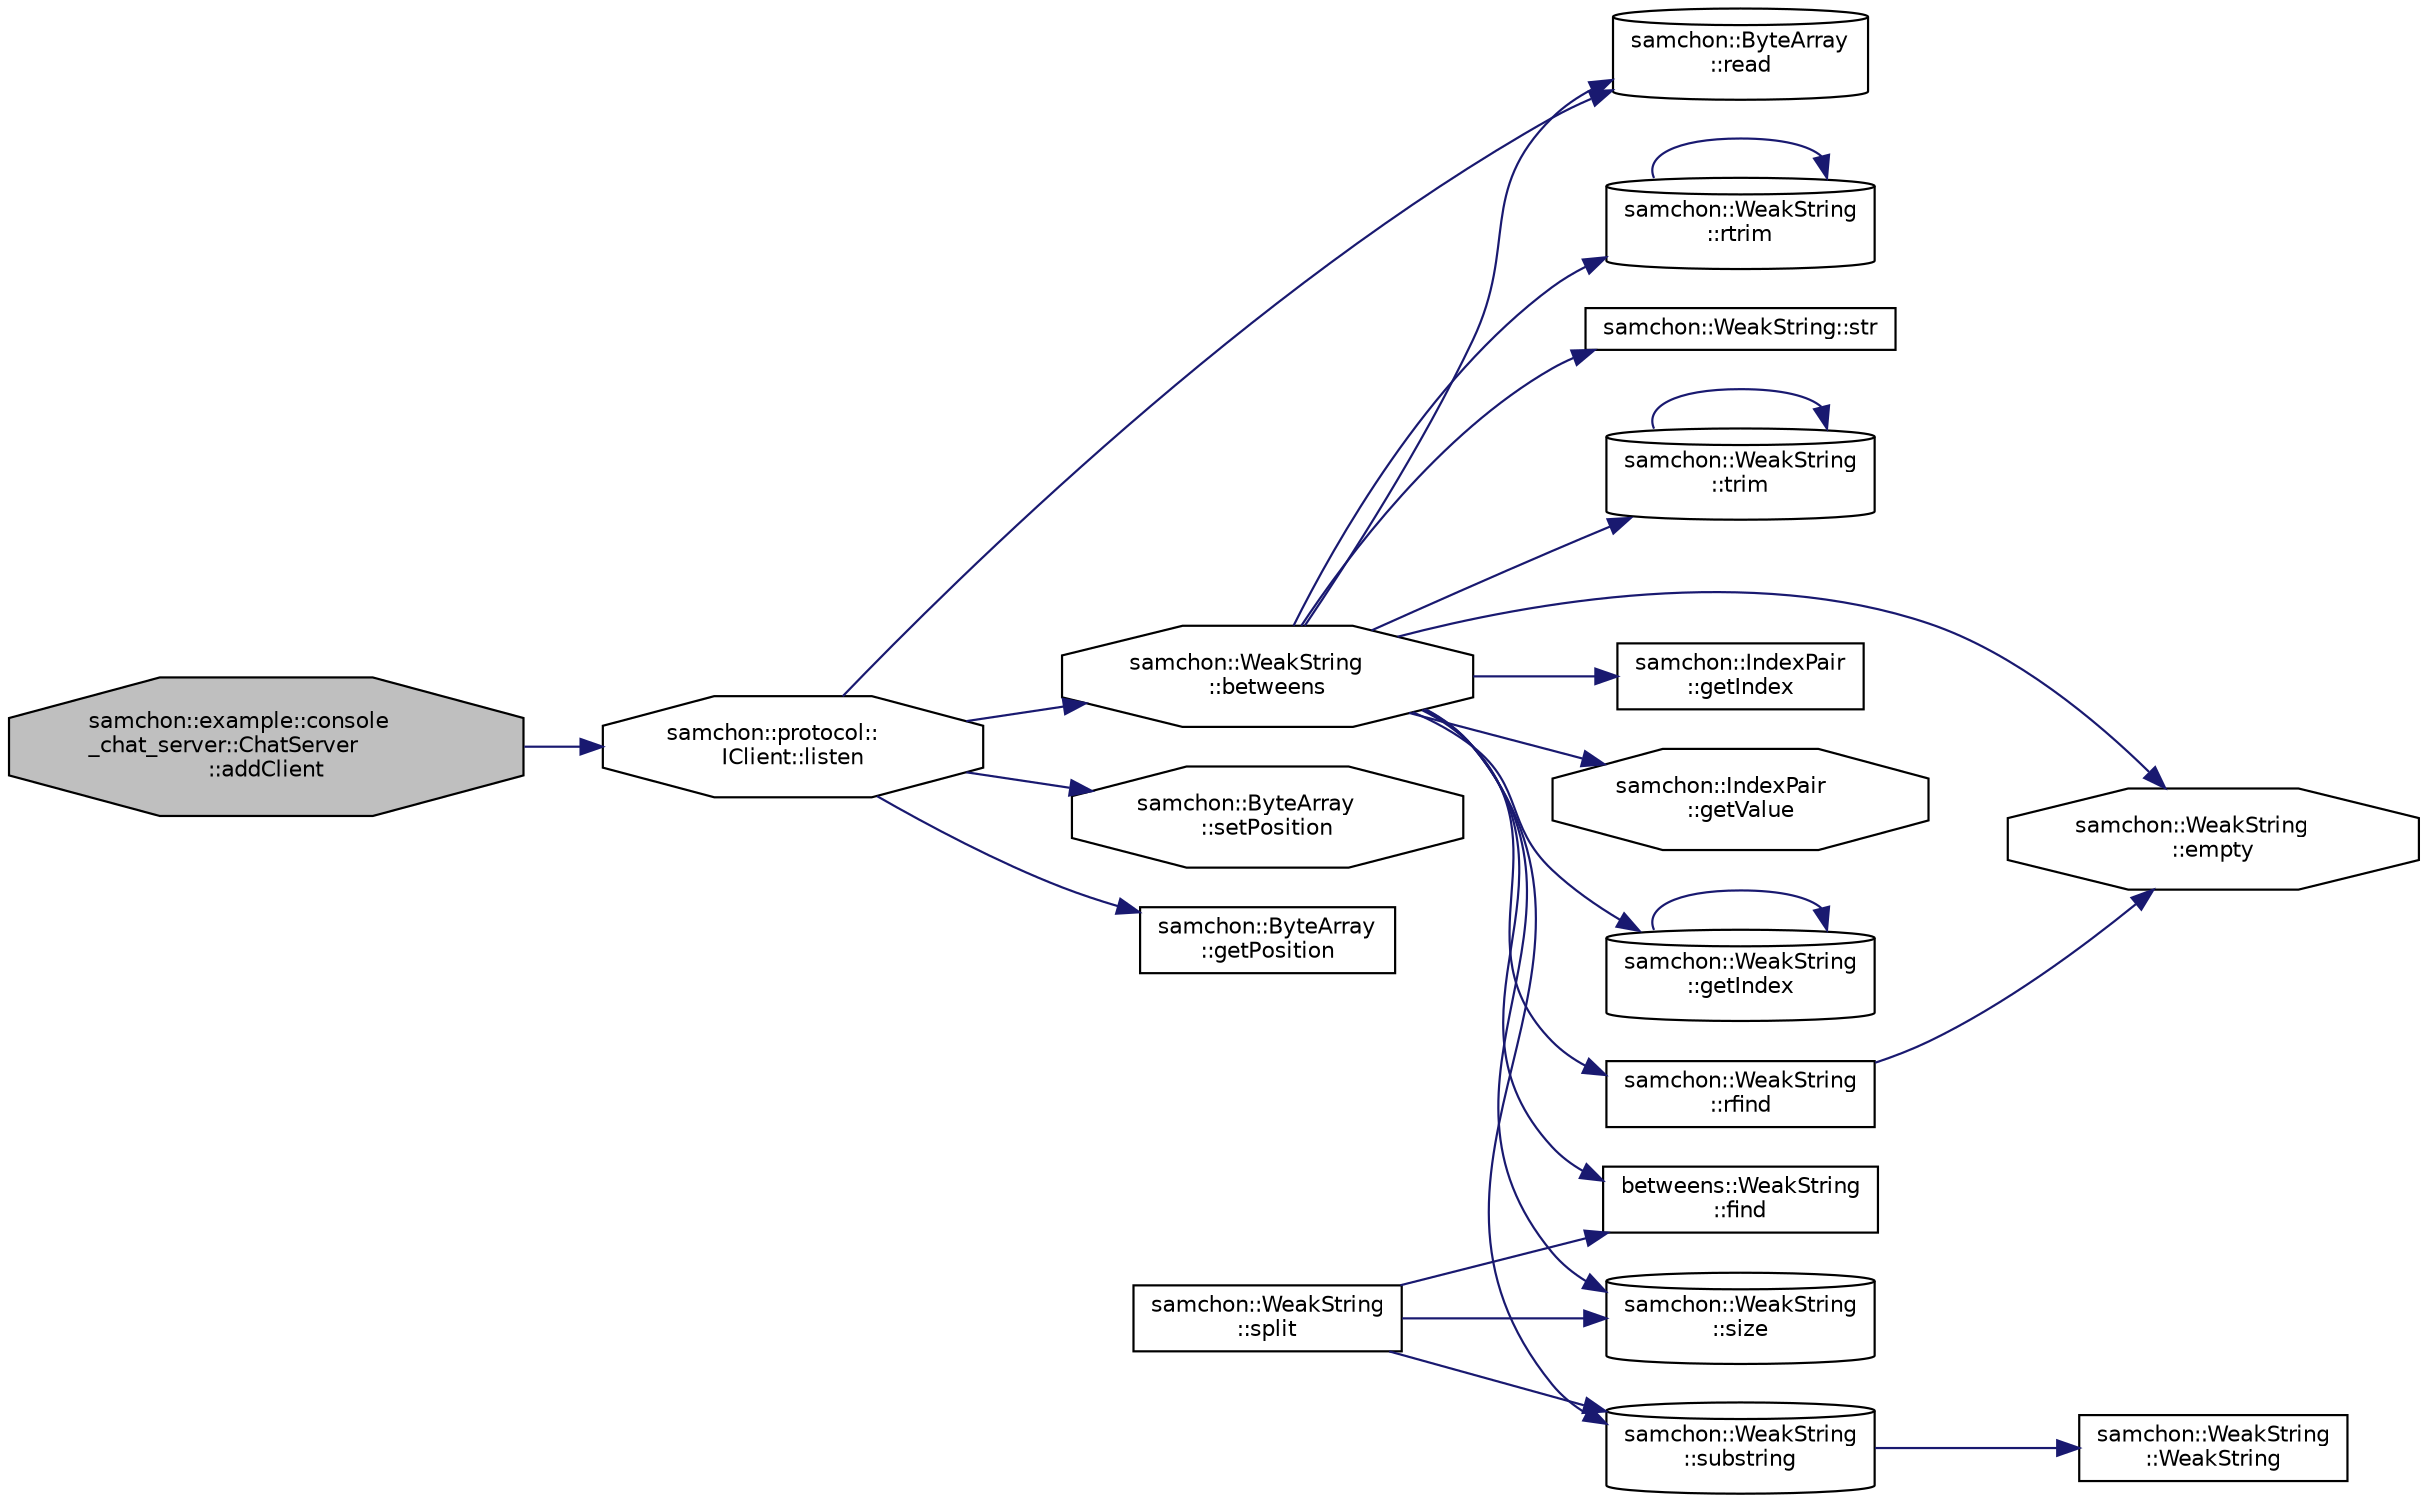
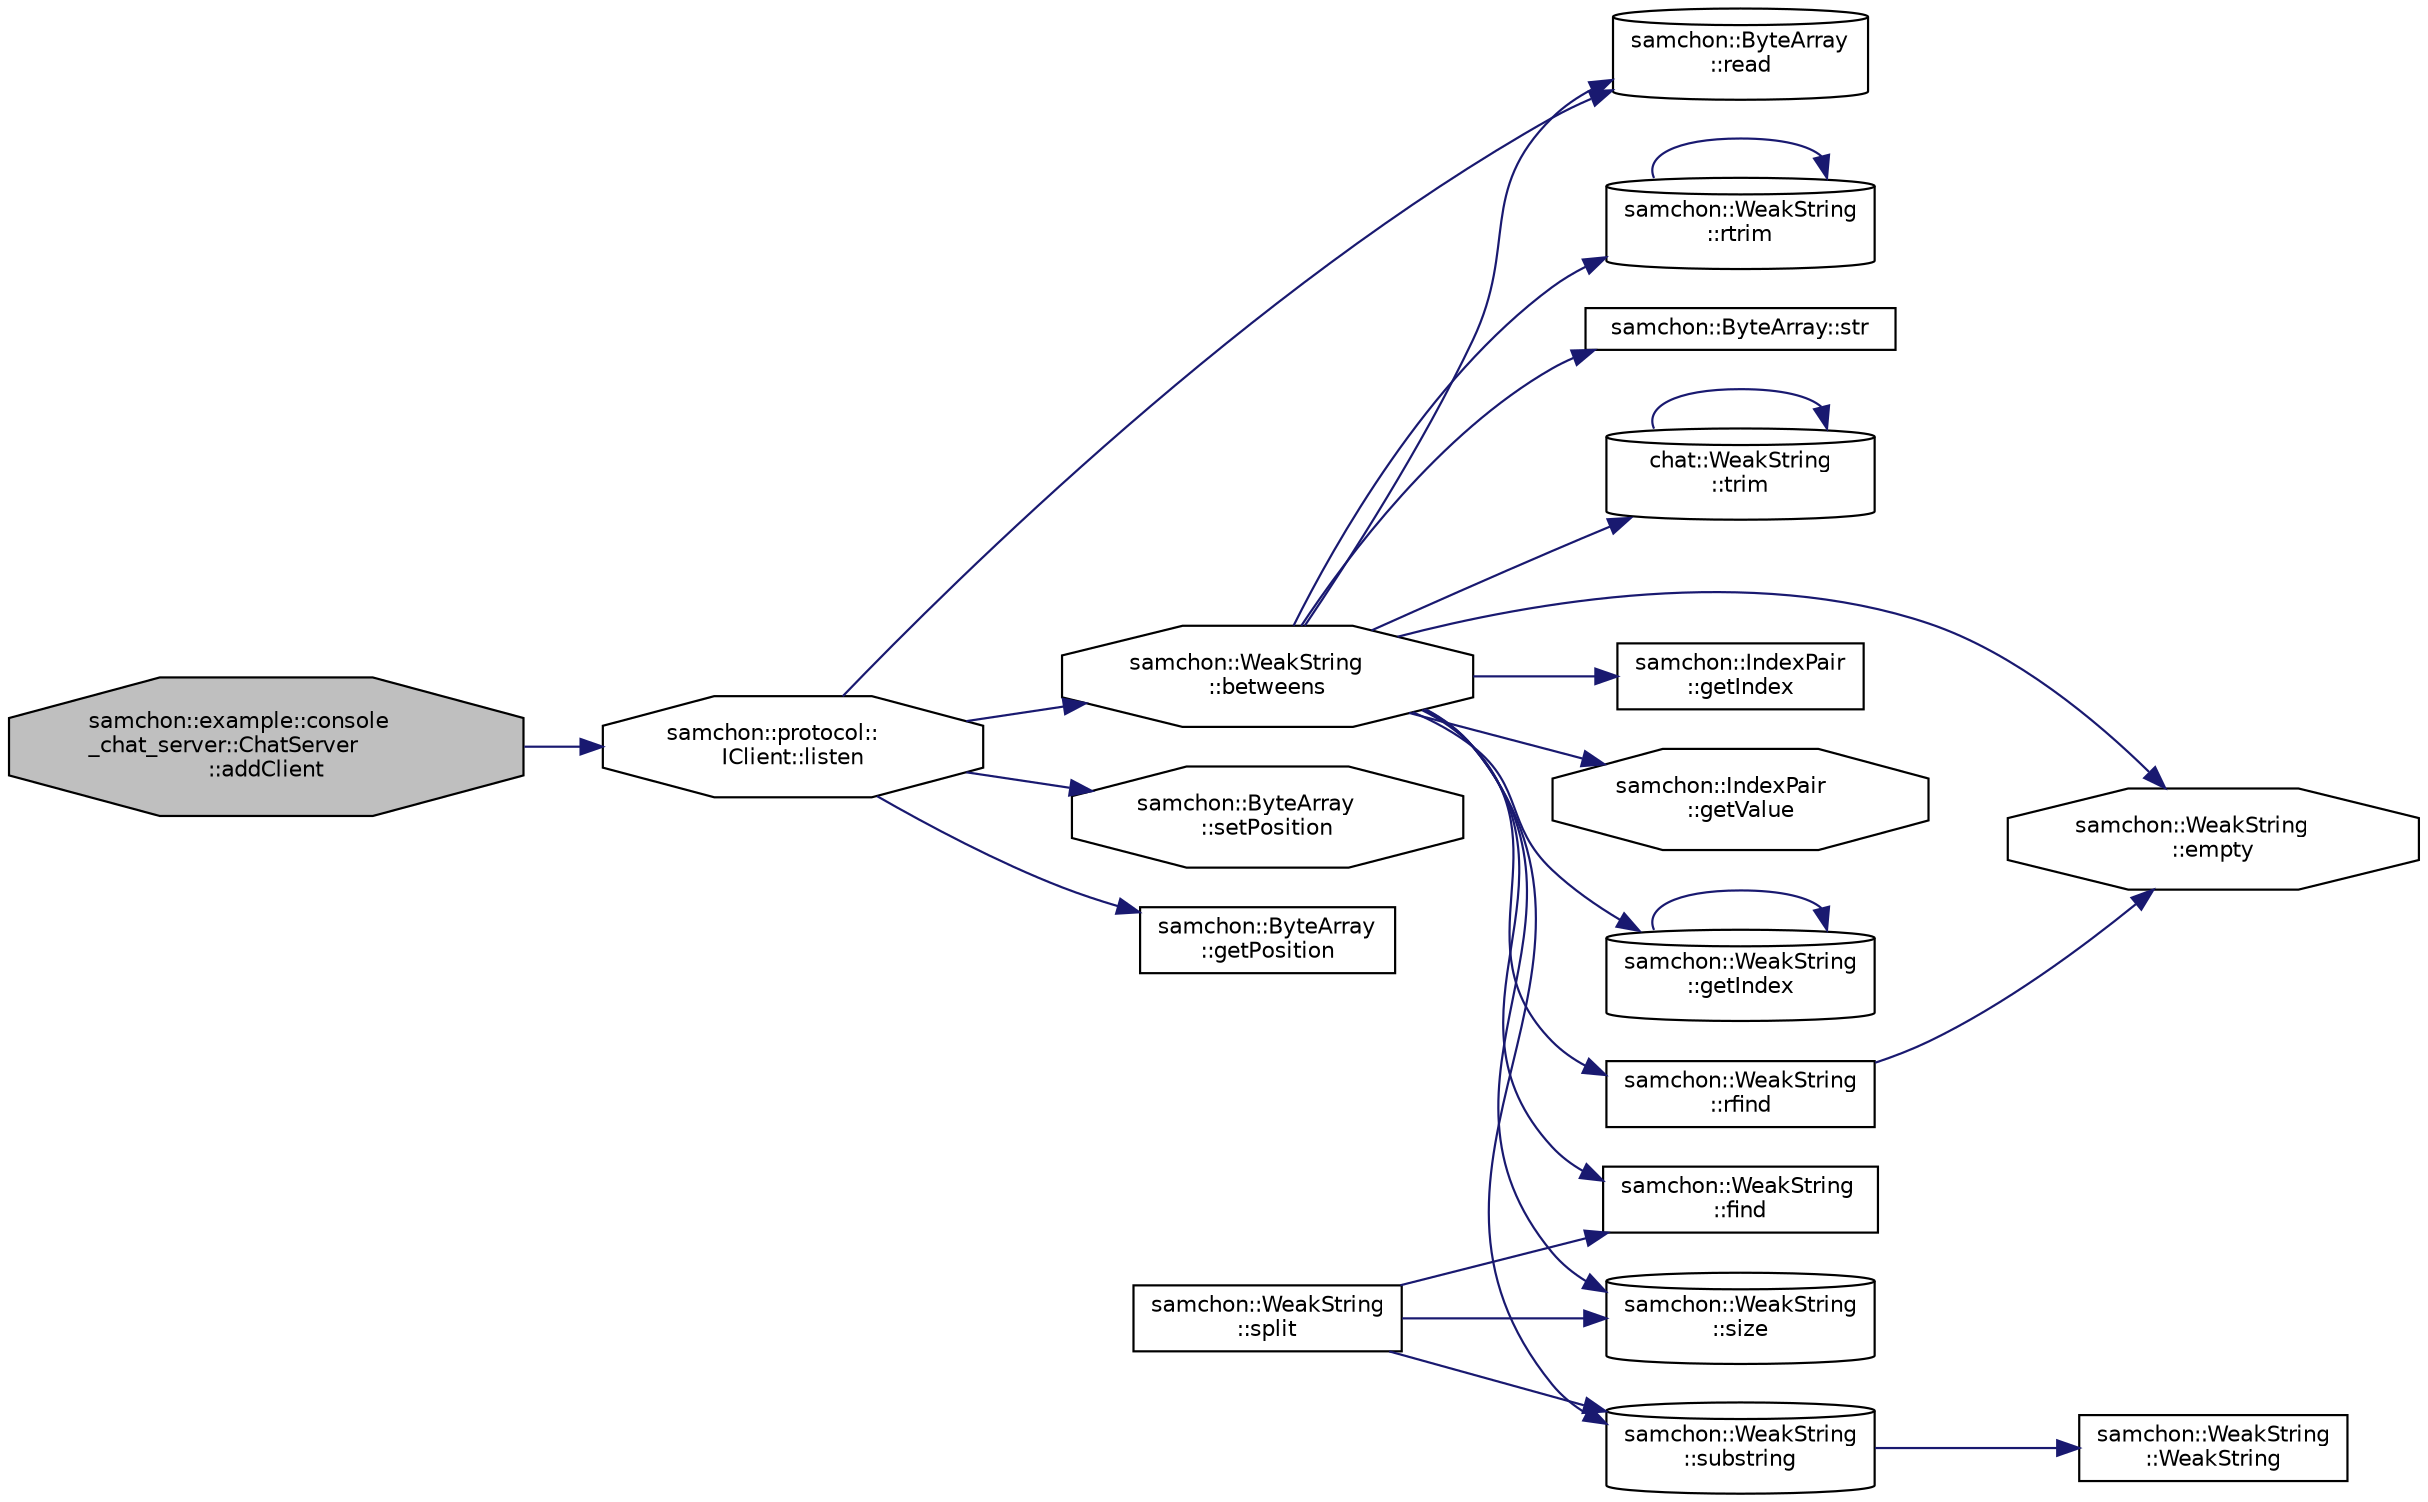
node "samchon::WeakString::str": label "samchon::WeakString::str" -> "samchon::ByteArray::str"
node "samchon::WeakString ::trim": label "samchon::WeakString ::trim" -> "chat::WeakString ::trim"
node "betweens::WeakString ::find": label "betweens::WeakString ::find" -> "samchon::WeakString ::find"
